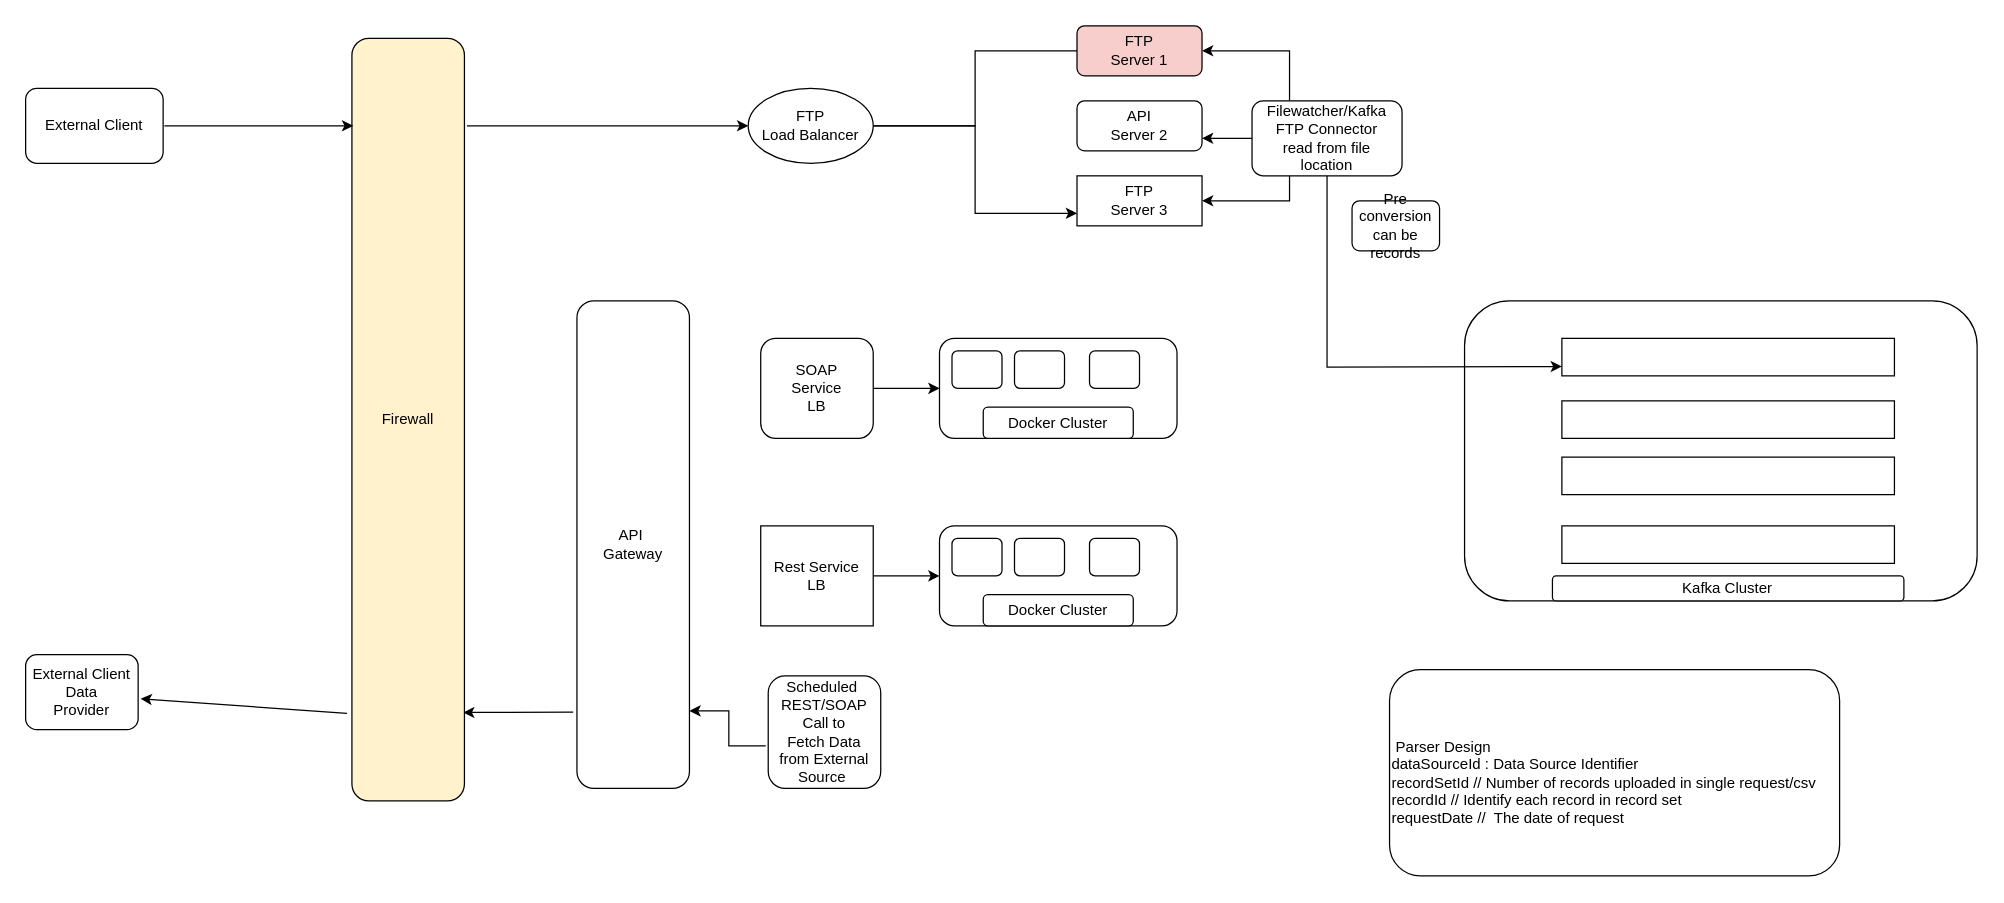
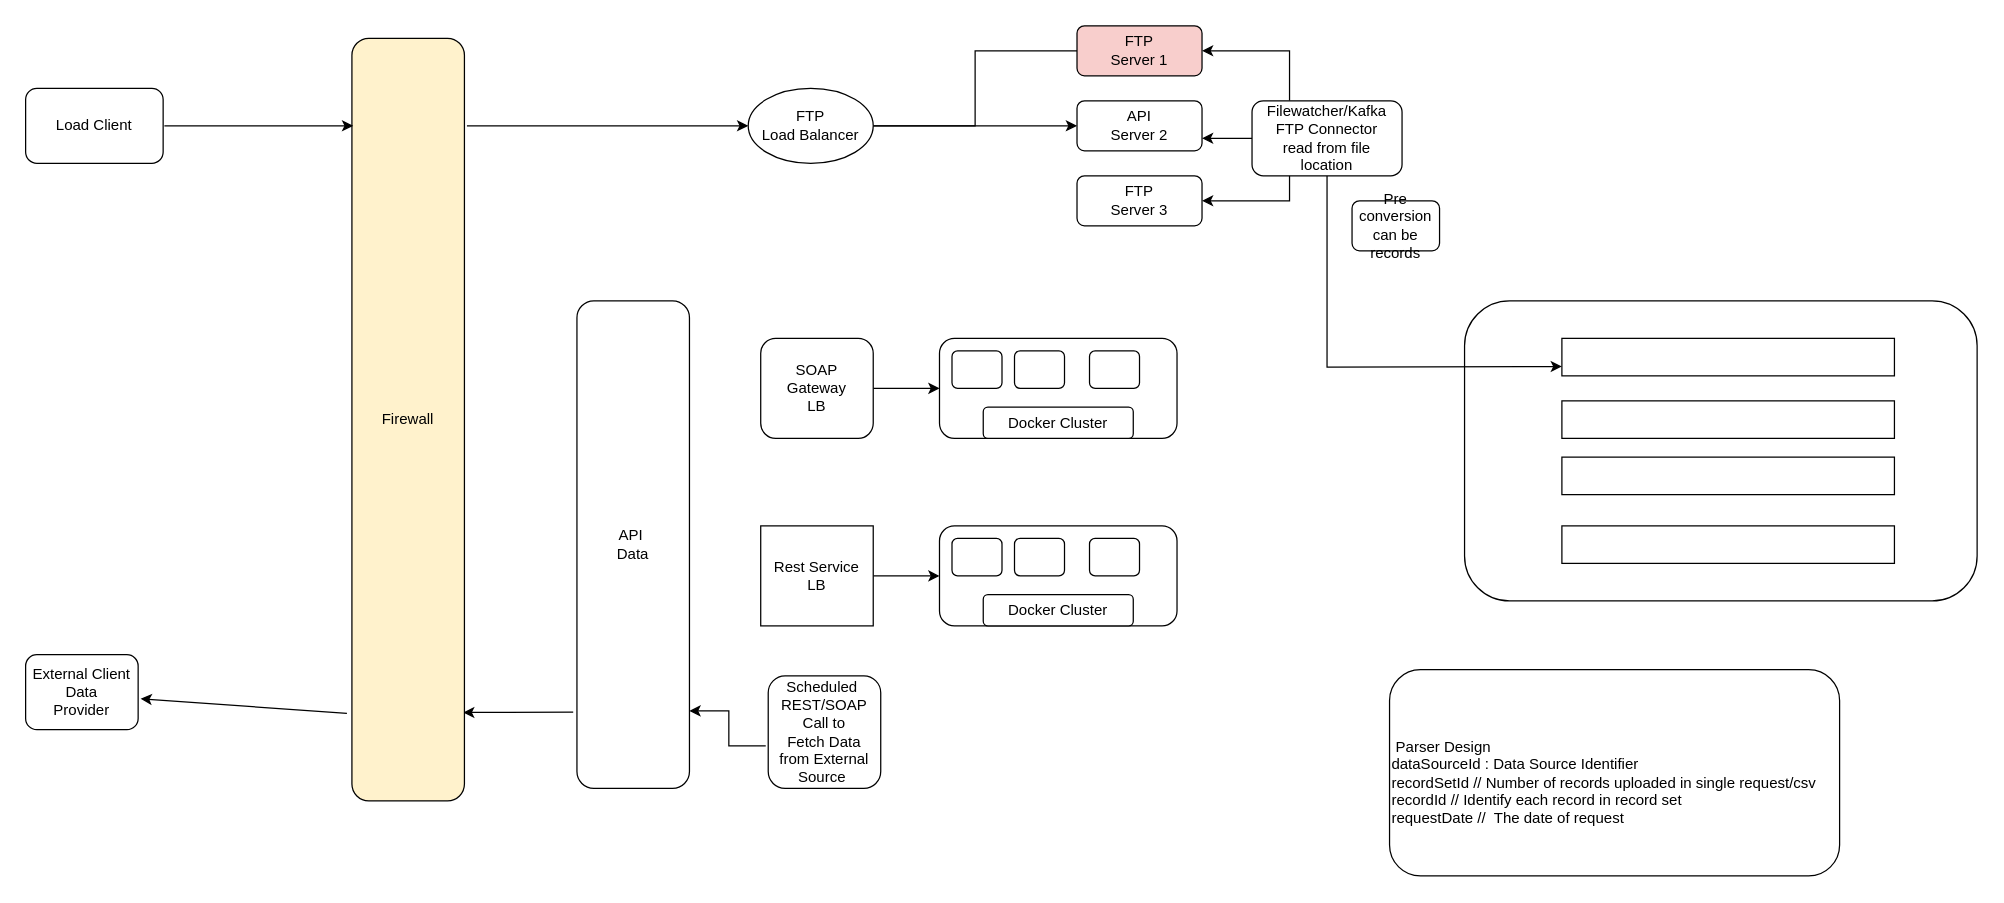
node "External Client": label "External Client" -> "Load Client"
edge "FTP Load Balancer" -> "API Server 2": added
node "FTP Server 3": shape rectangle -> rounded rectangle
edge "FTP Load Balancer" -> "FTP Server 3": removed
node "SOAP Service LB": label "SOAP Service LB" -> "SOAP Gateway LB"
node "API Gateway": label "API Gateway" -> "API Data"
node "Kafka Cluster": removed
